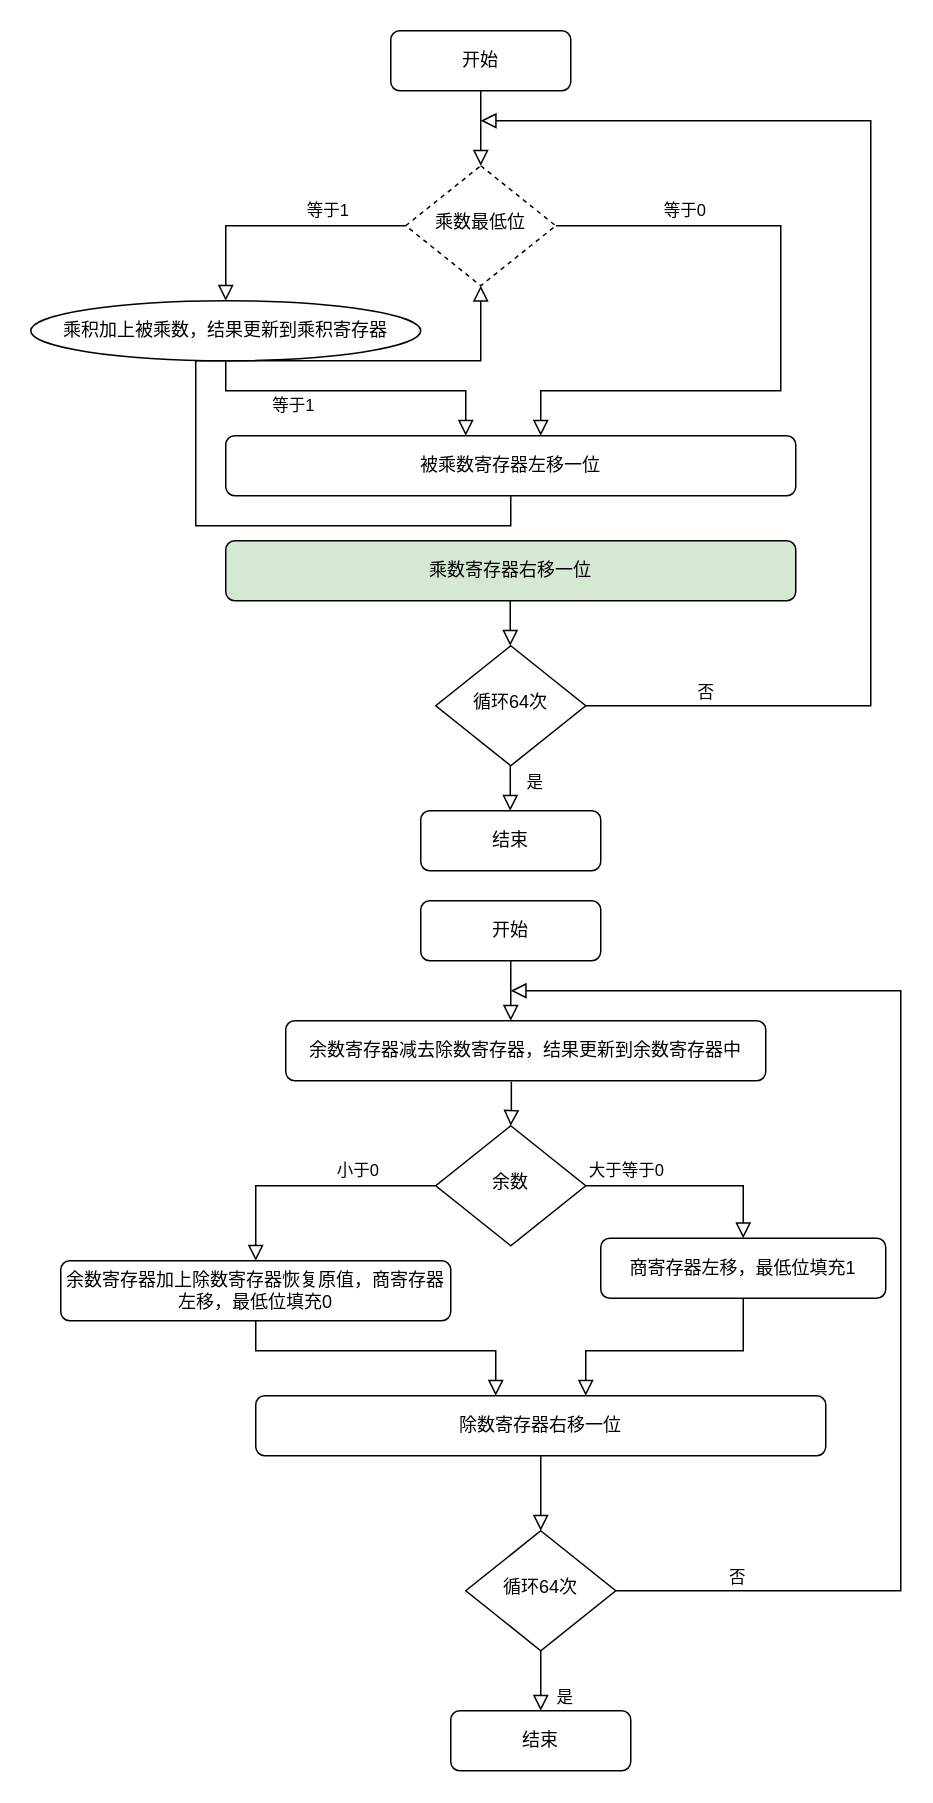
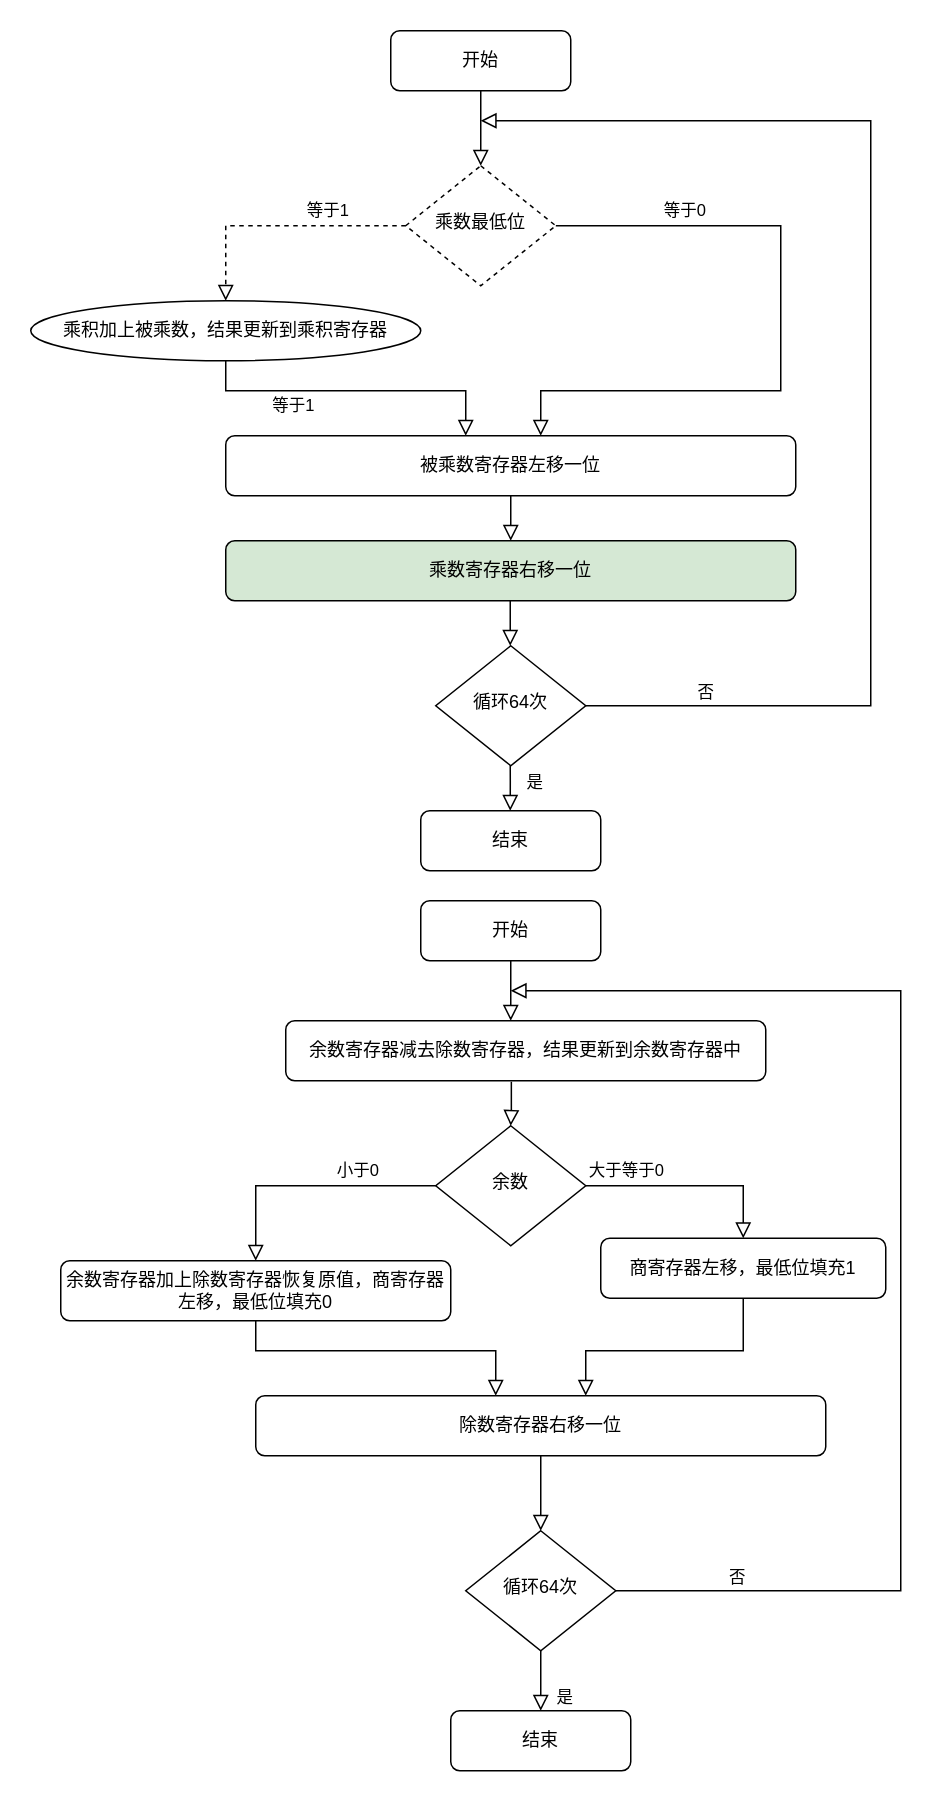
edge "乘数最低位" -> "乘积加上被乘数，结果更新到乘积寄存器": style solid -> dashed
edge "被乘数寄存器左移一位" -> "乘数最低位": now "被乘数寄存器左移一位" -> "乘数寄存器右移一位"
